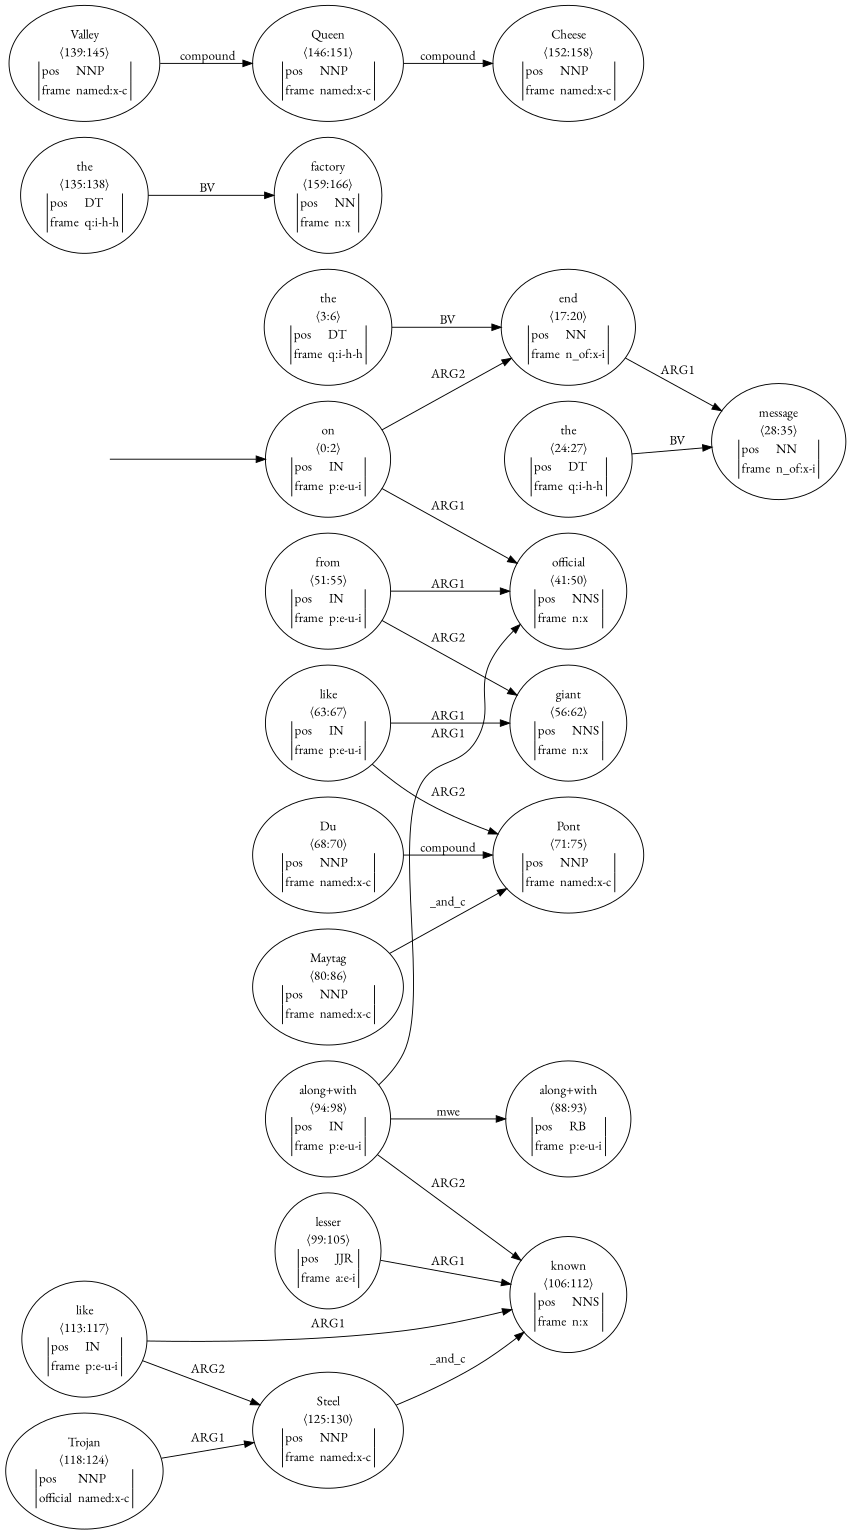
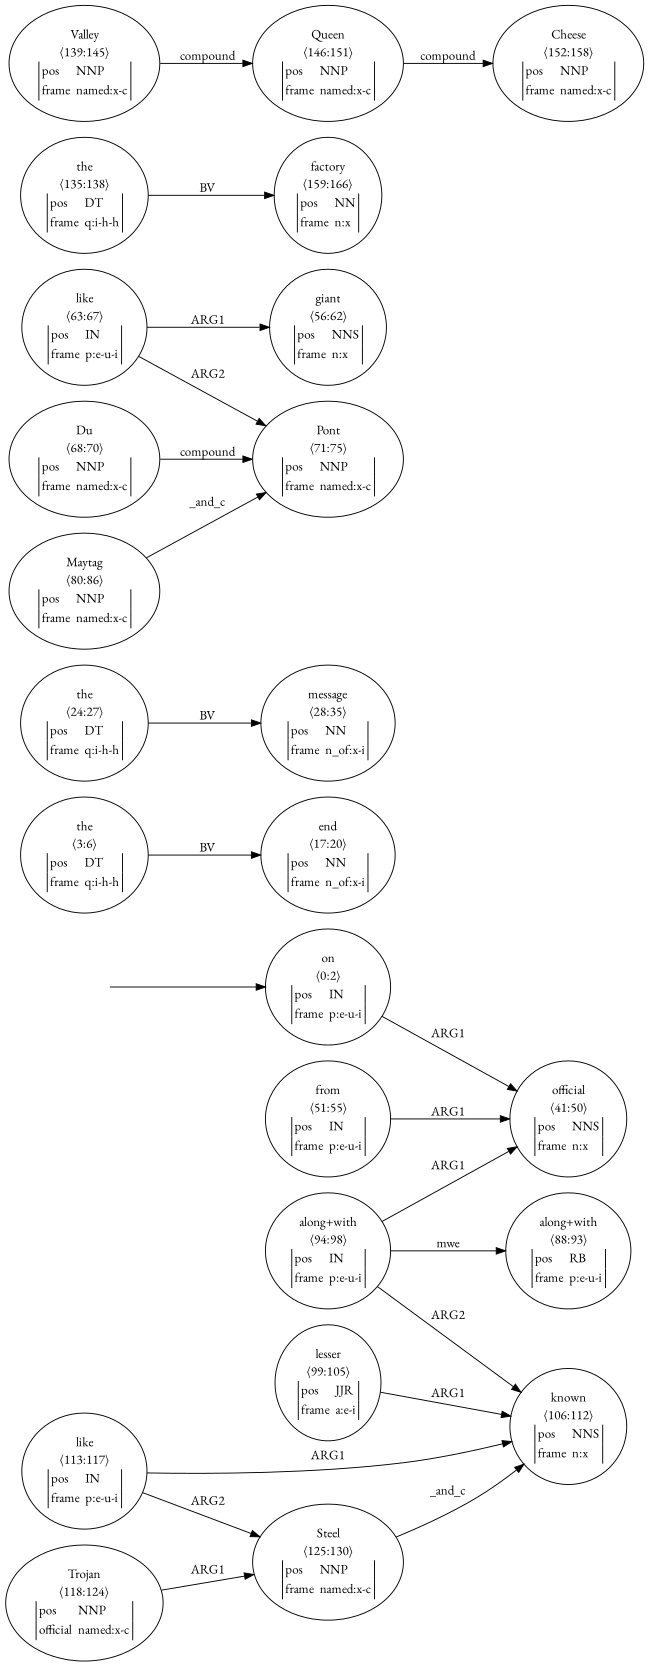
edge "end" -> "message": removed, label "ARG1"
edge "on" -> "end": removed, label "ARG2"
edge "from" -> "giant": removed, label "ARG2"
